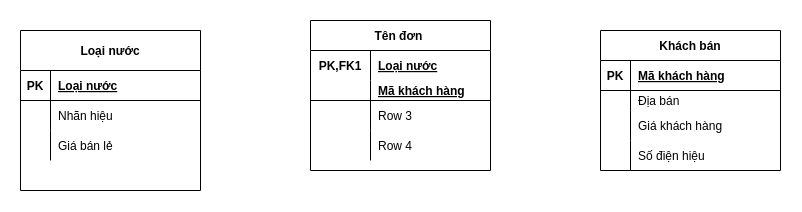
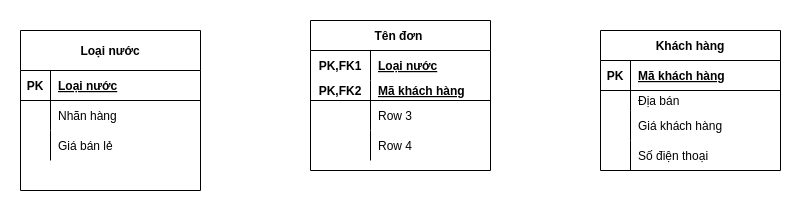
node "Khách bán": label "Khách bán" -> "Khách hàng"
node "PK,FK2": added
node "Nhãn hiệu": label "Nhãn hiệu" -> "Nhãn hàng"
node "Số điện hiệu": label "Số điện hiệu" -> "Số điện thoại"
